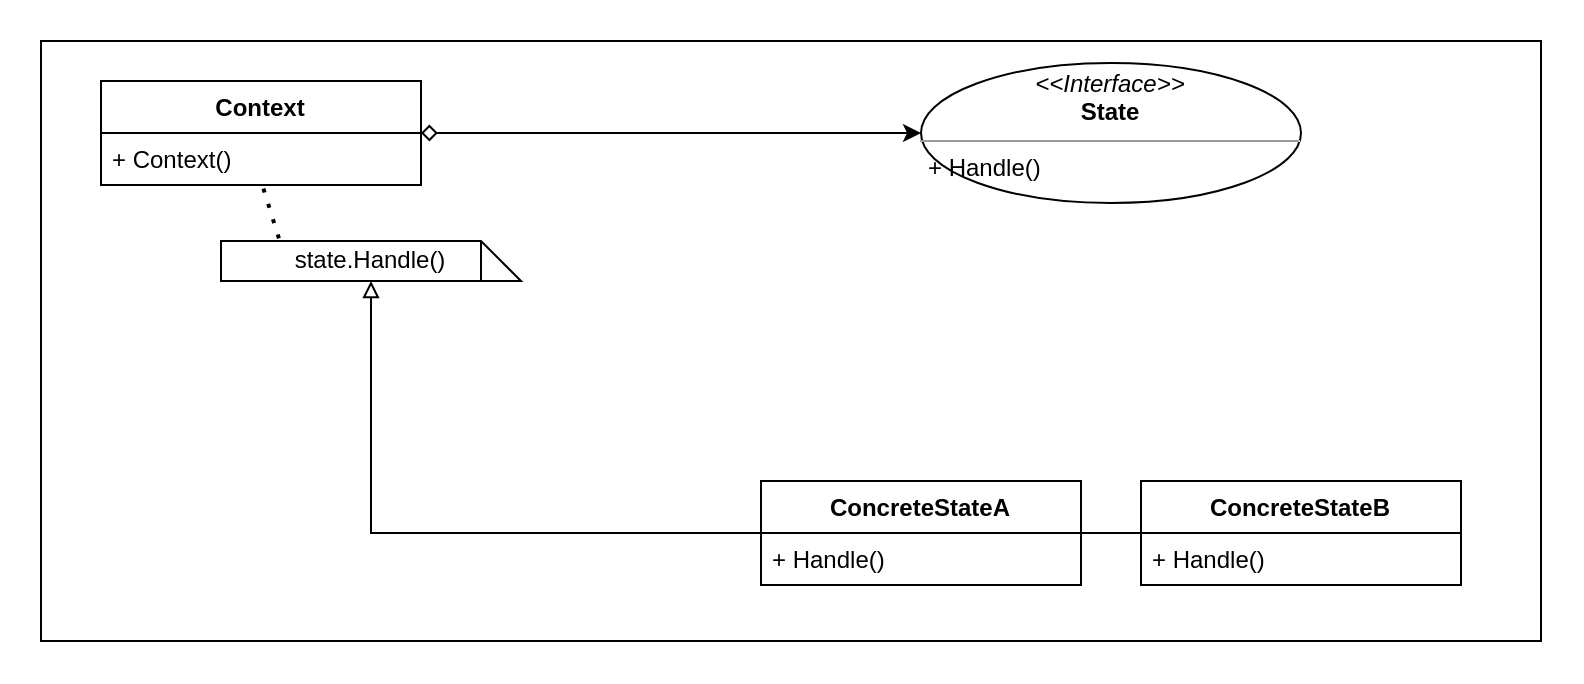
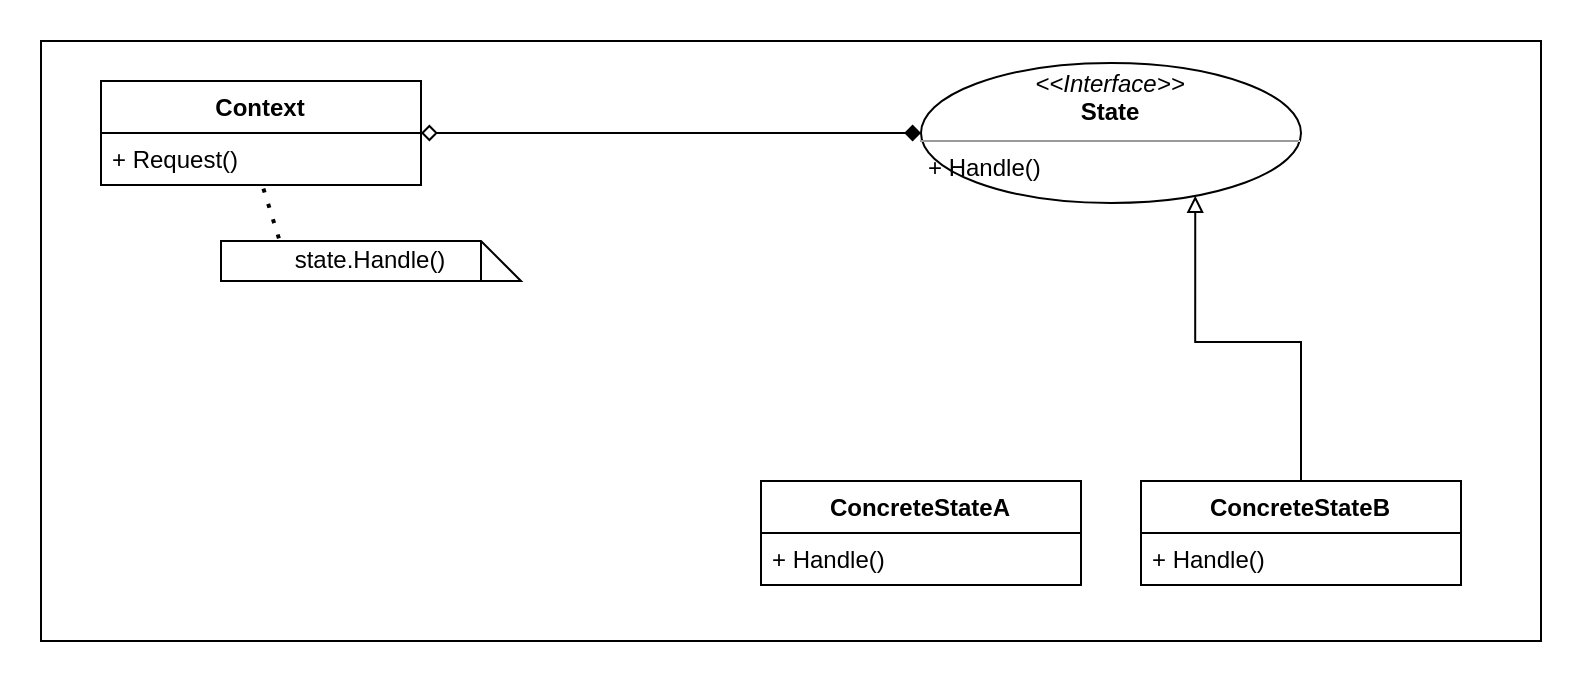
edge "Context" -- "<<Interface>> State + Handle()": arrowhead classic -> diamond
node "+ Context()": label "+ Context()" -> "+ Request()"
edge "ConcreteStateB" -> "state.Handle()": now "ConcreteStateB" -> "<<Interface>> State + Handle()"
